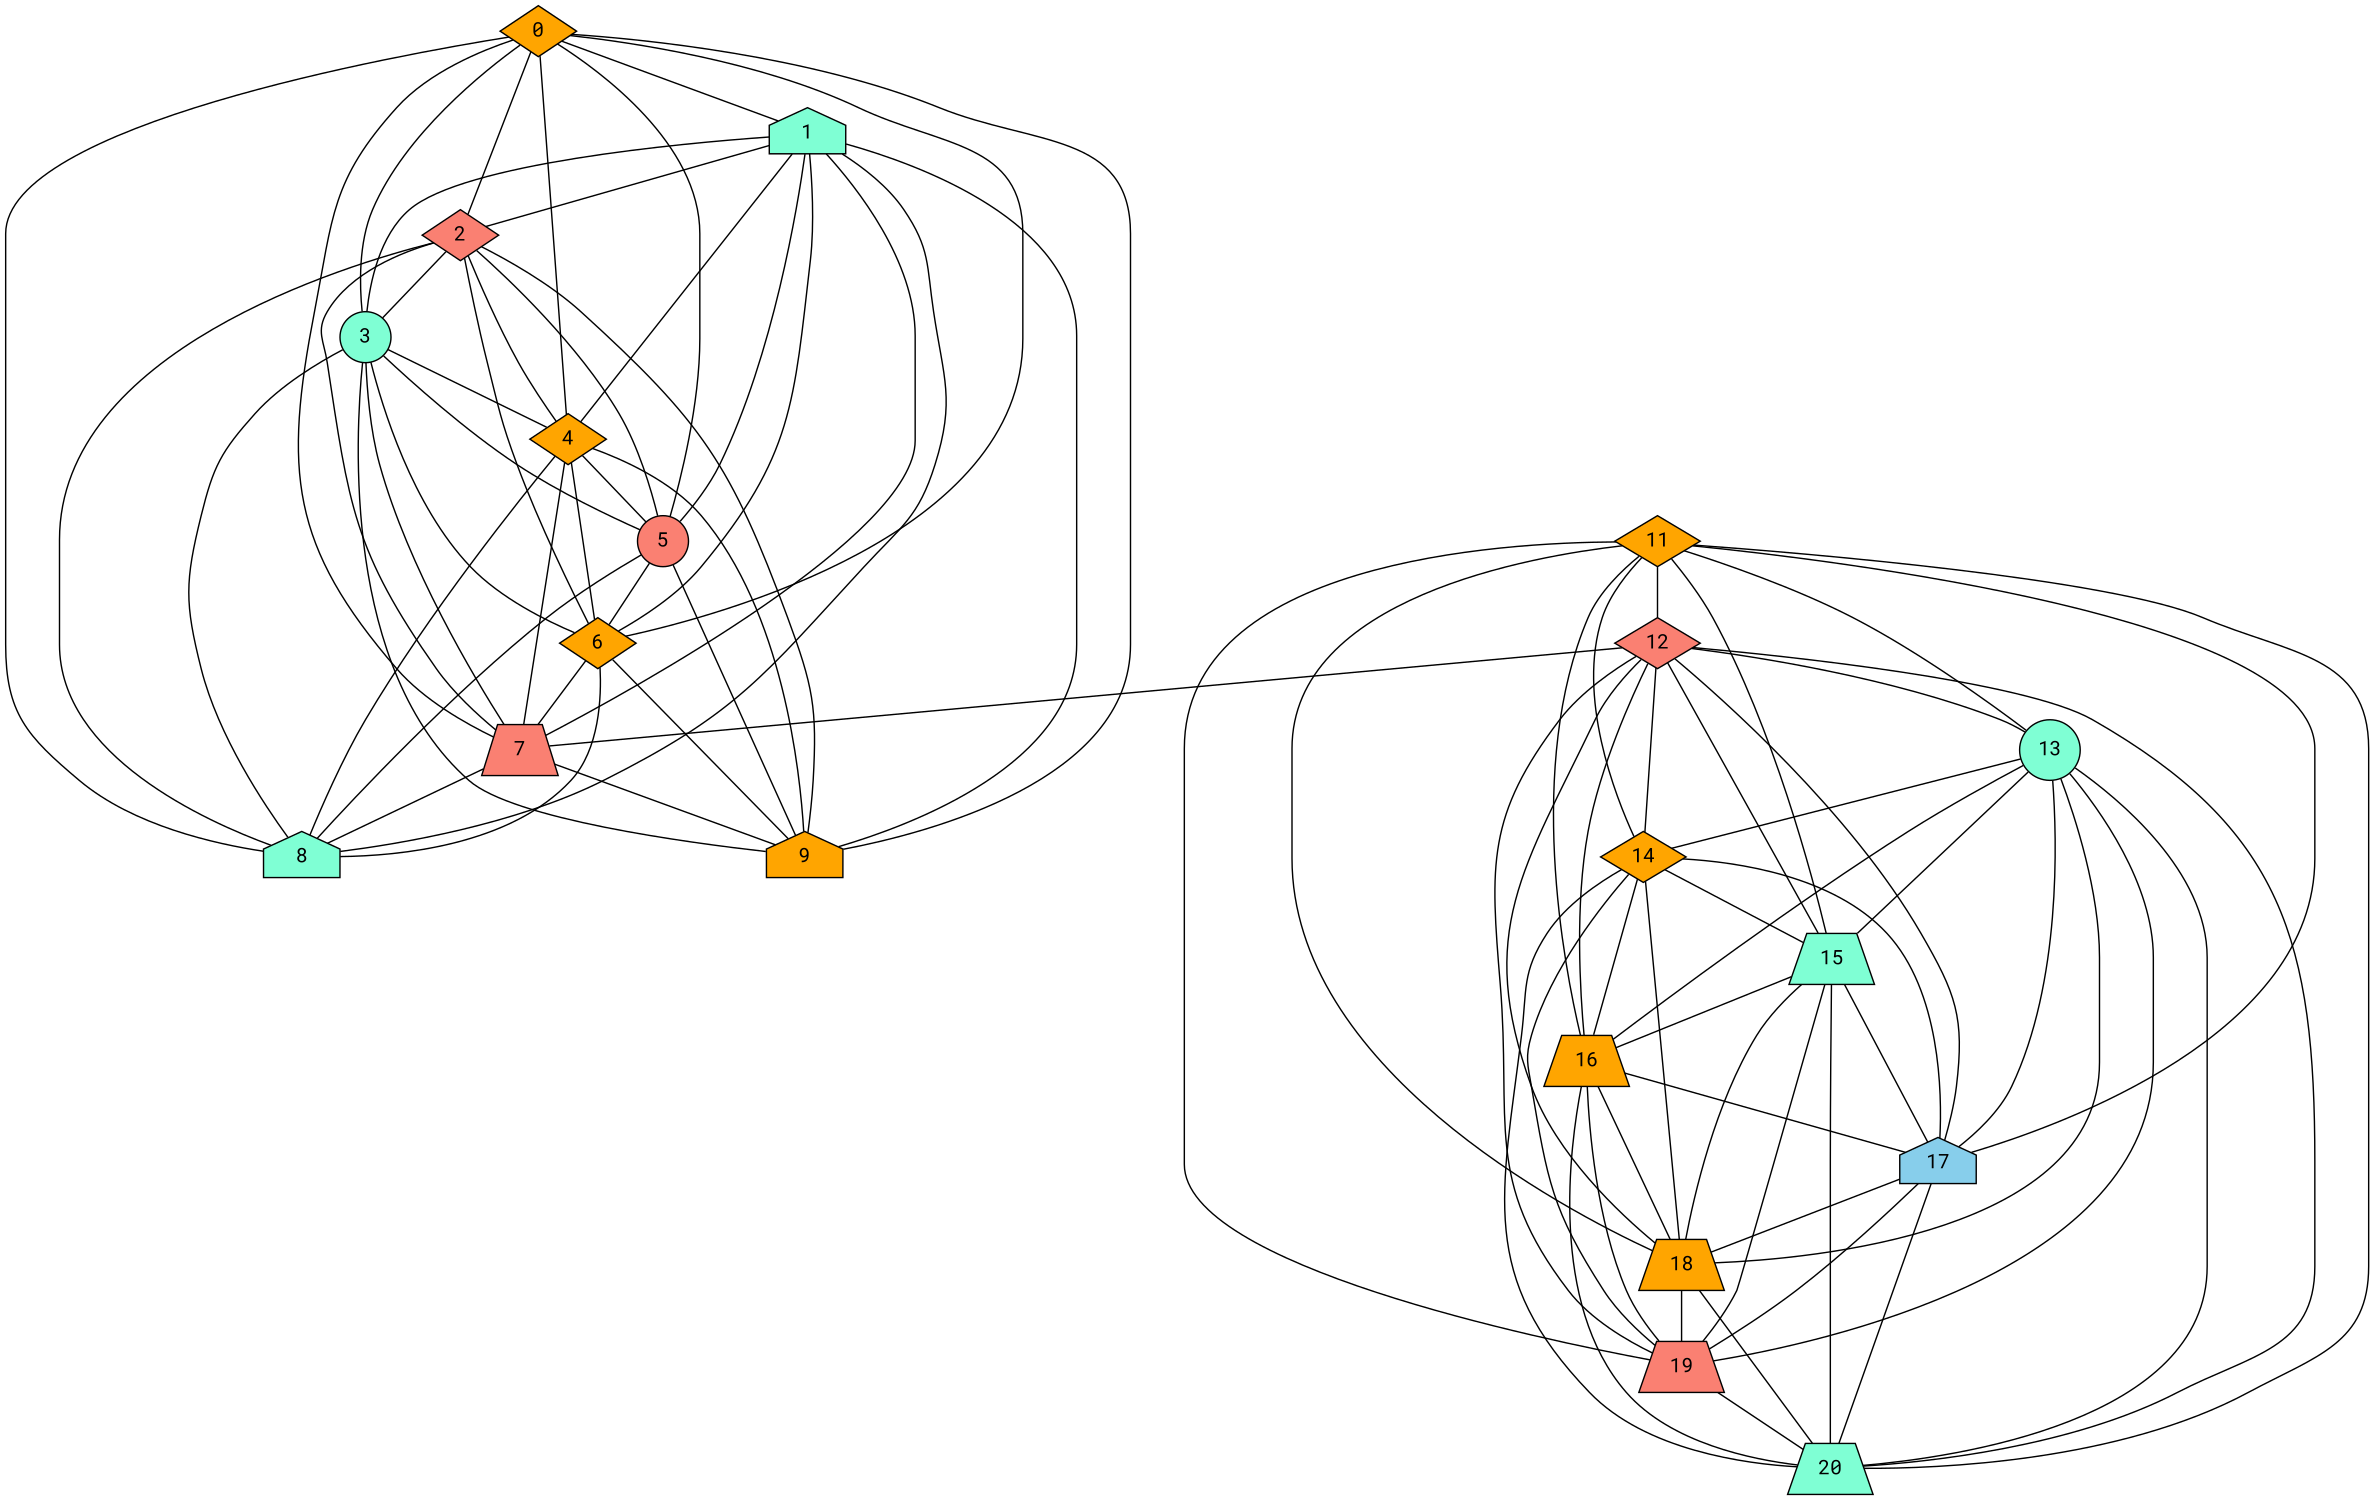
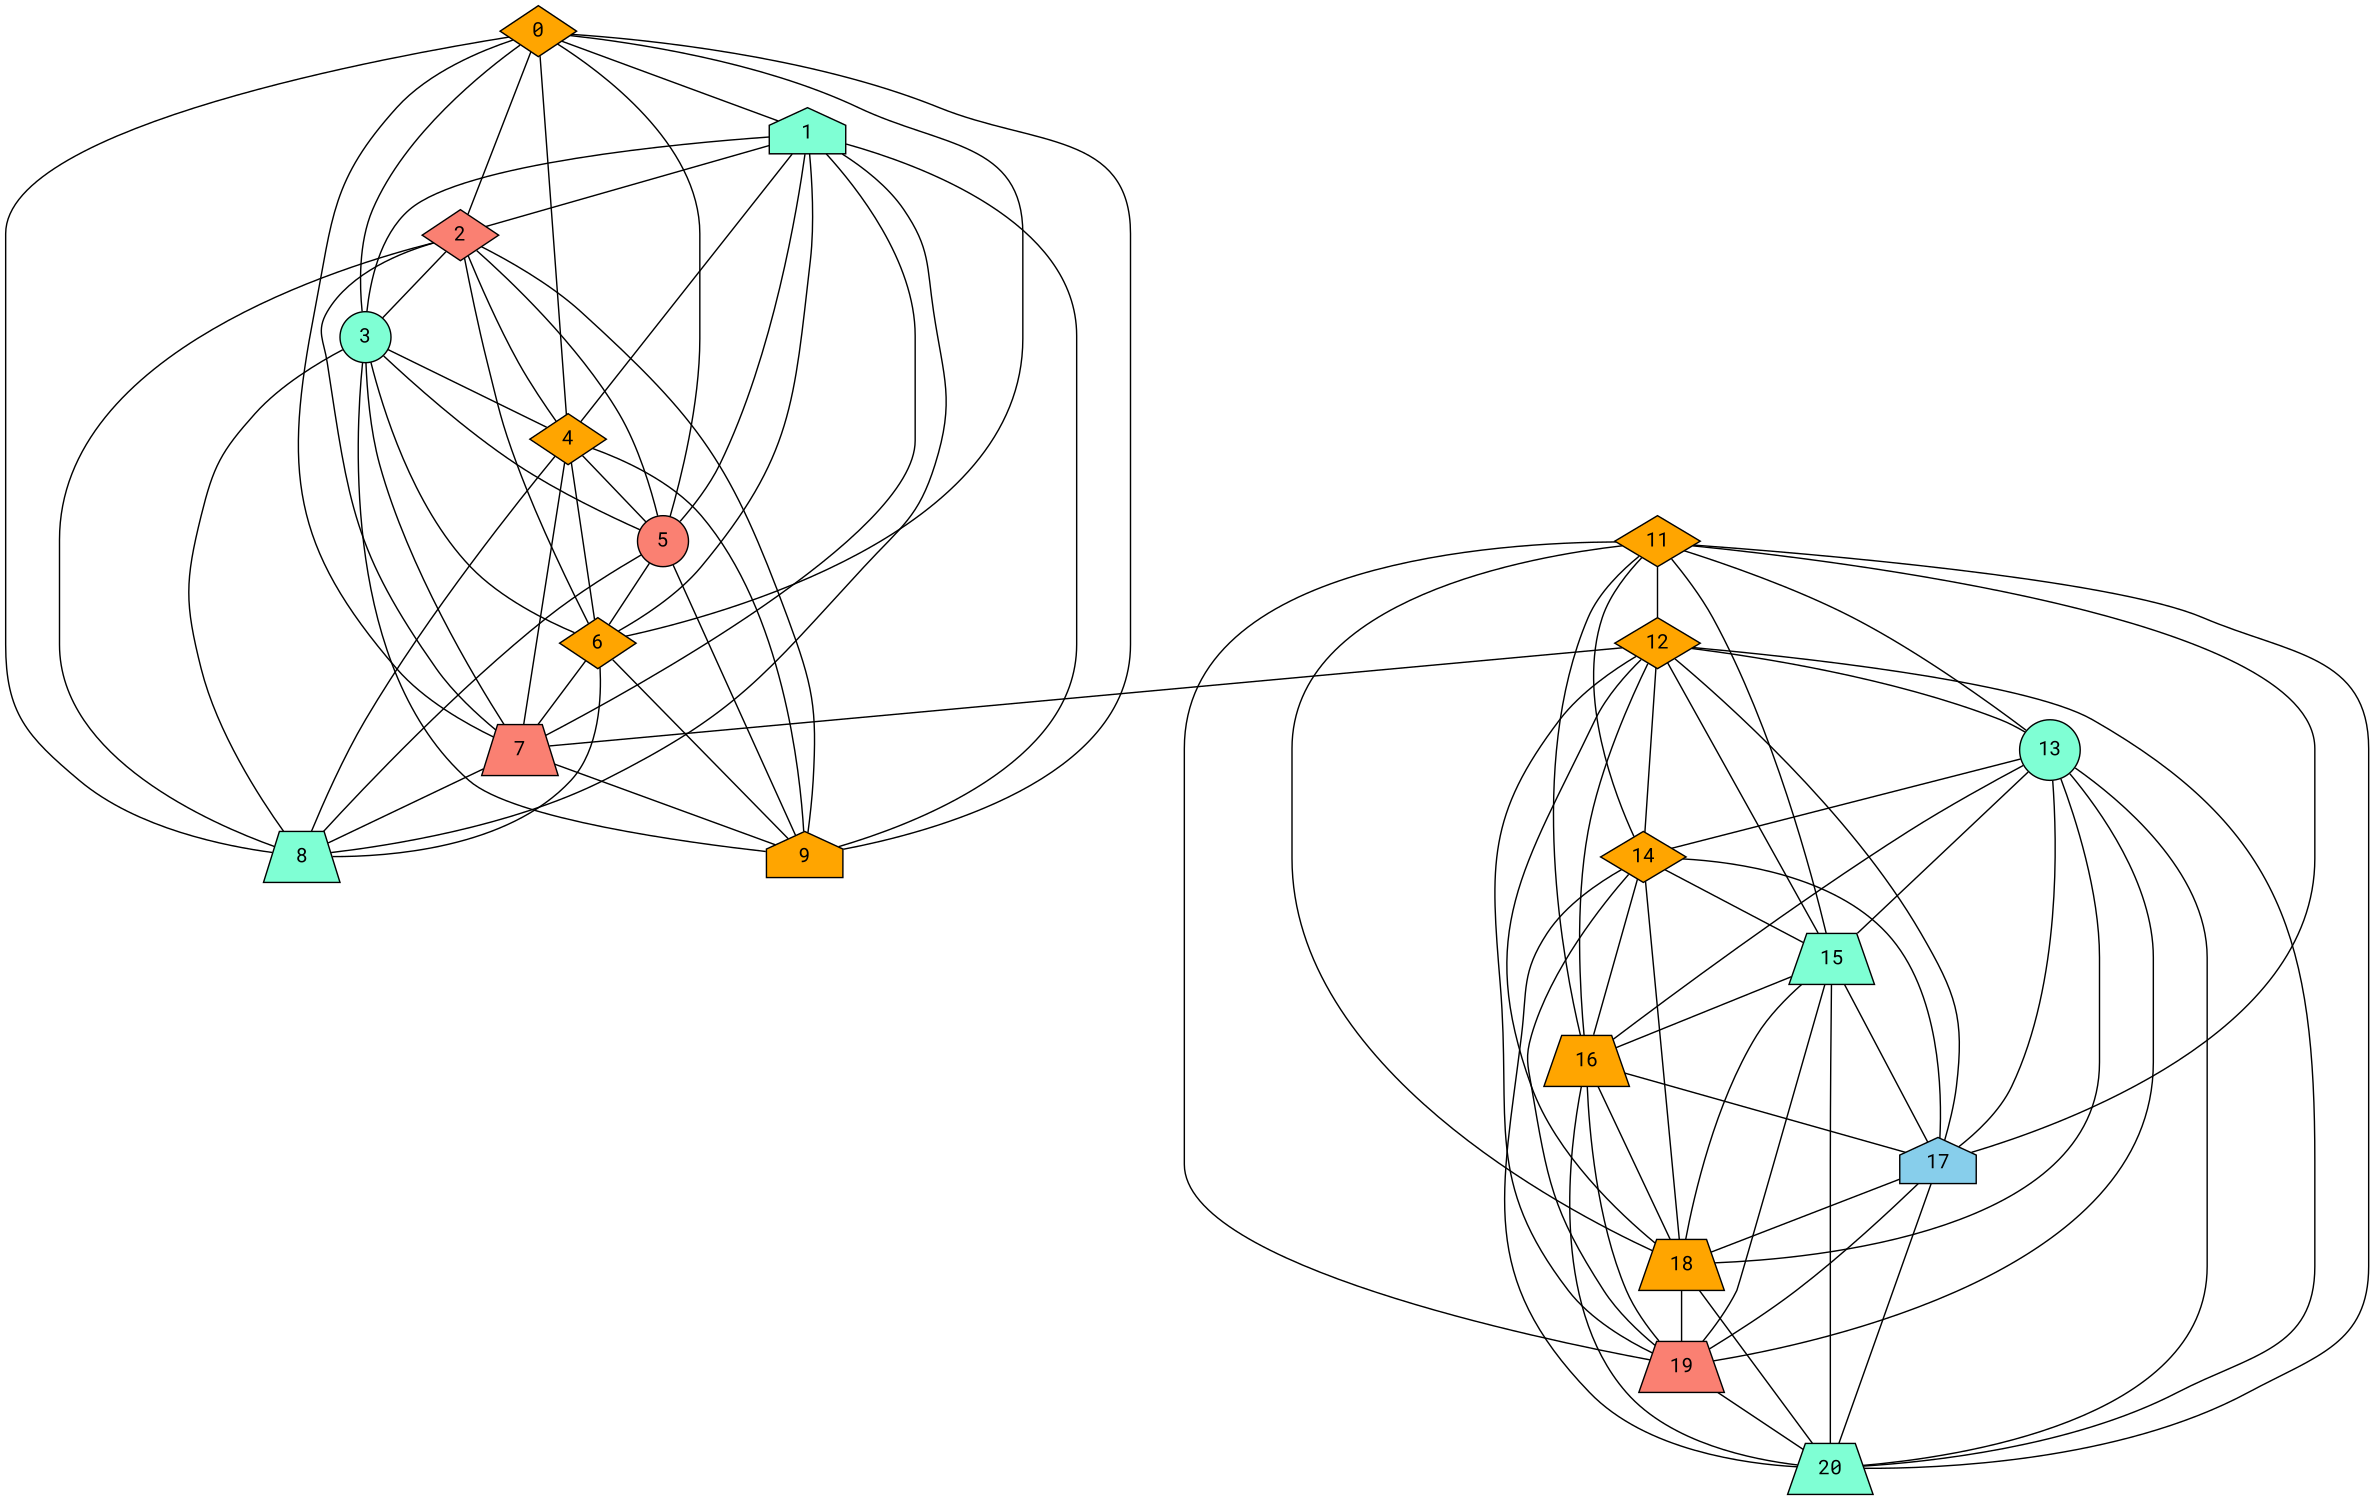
node "12": fillcolor salmon -> orange
node "8": shape house -> trapezium
